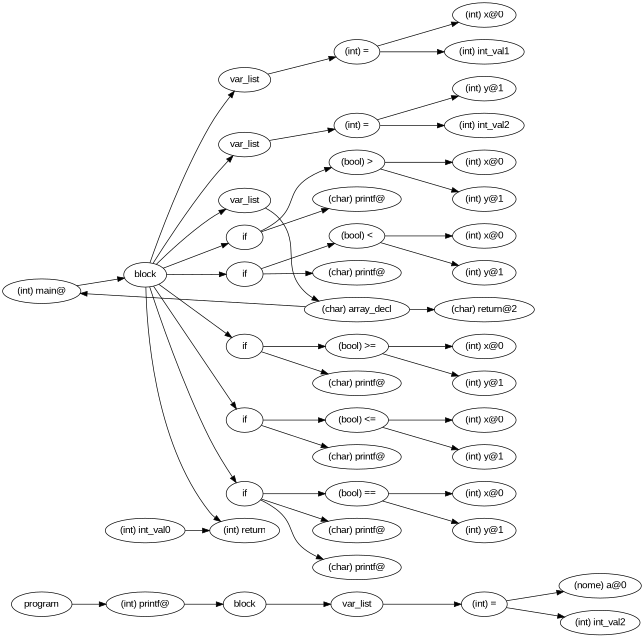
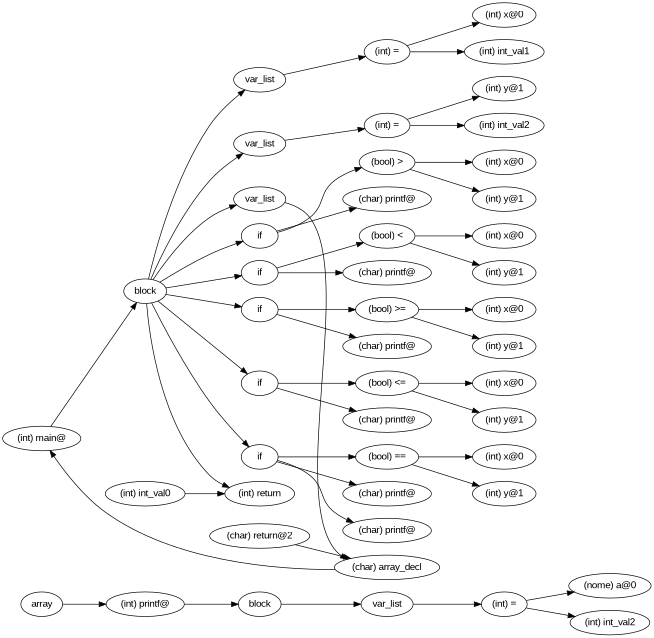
edge "(char) array_decl" -> "(char) return@2": reversed
node "program": label "program" -> "array"
